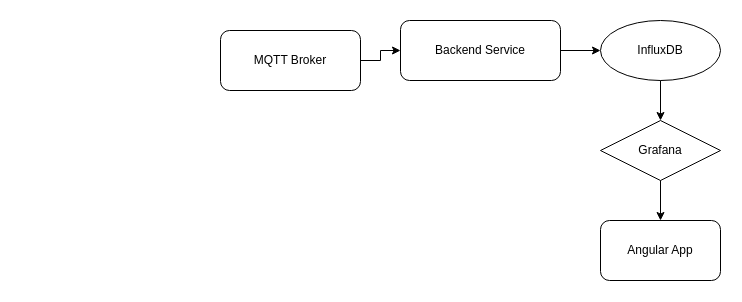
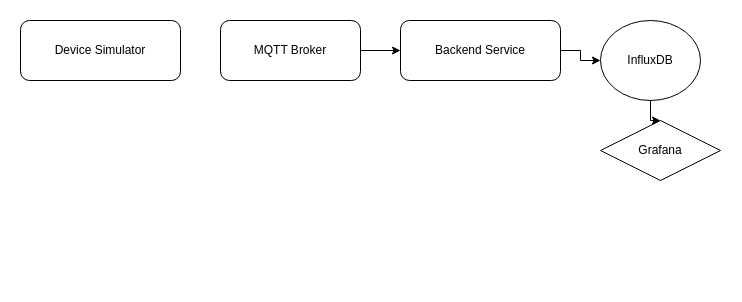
node "Device Simulator": added
node "InfluxDB": size 120x60 -> 100x80
node "MQTT Broker": moved (291, 61) -> (291, 51)
edge "Grafana" -> "Angular App": removed
node "Angular App": removed
